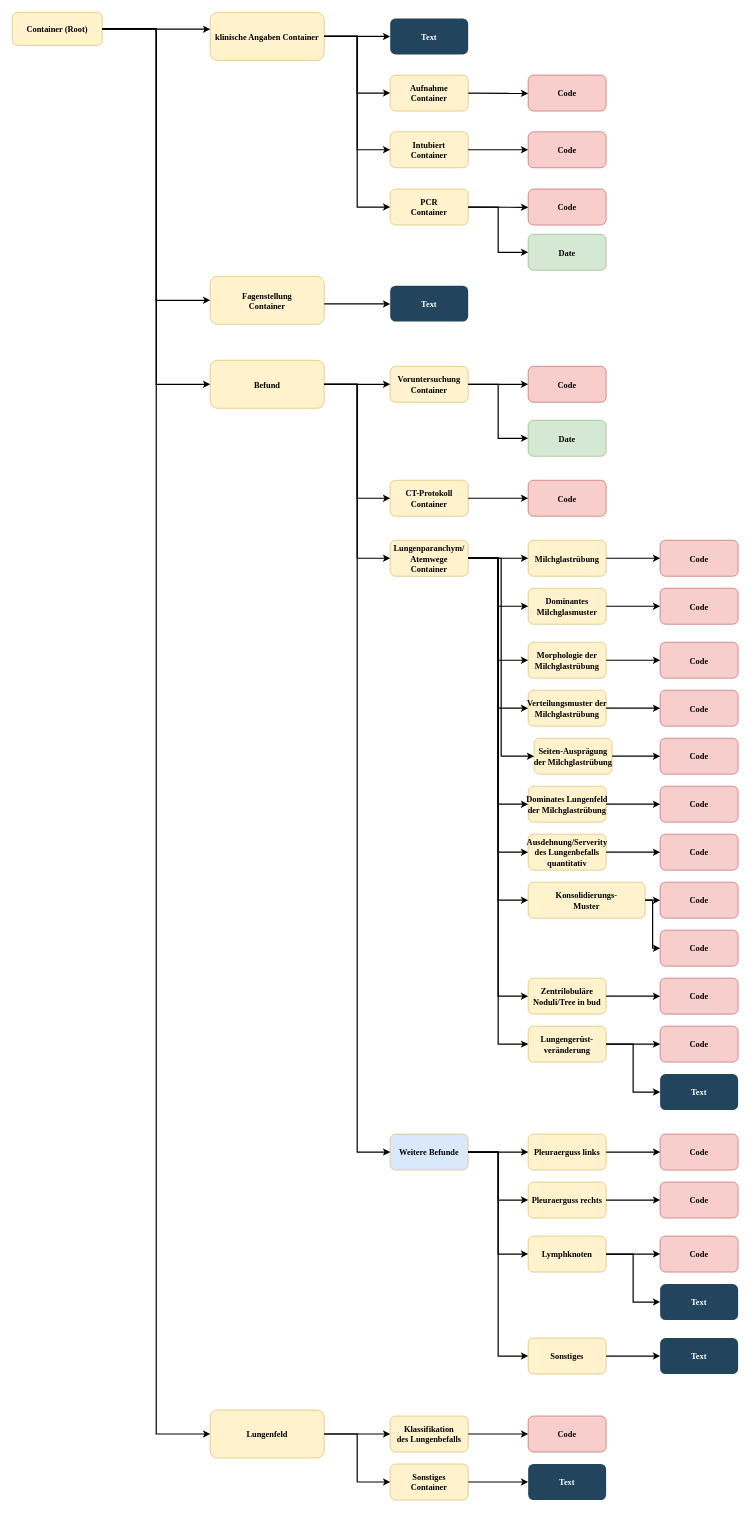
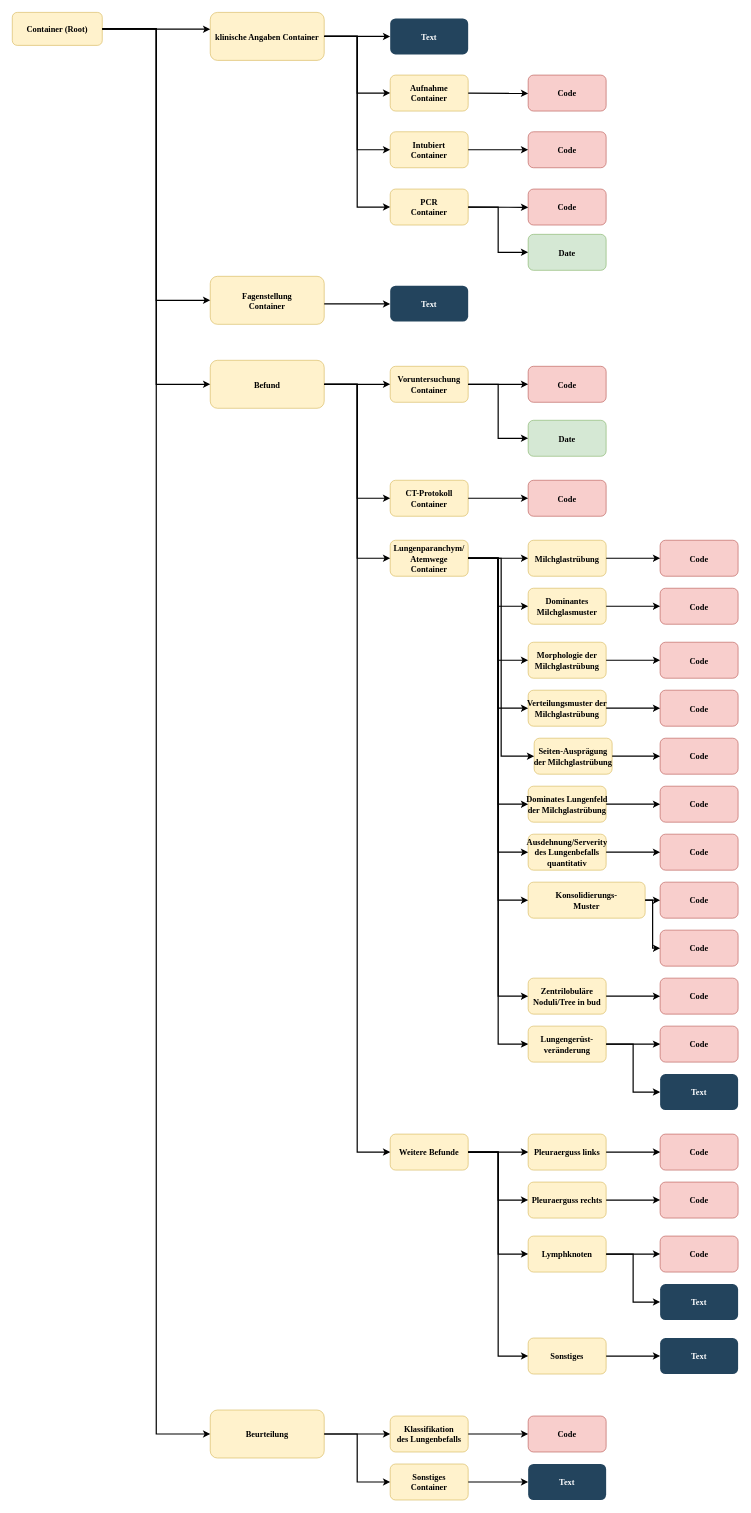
node "Weitere Befunde": fillcolor #dae8fc -> #fff2cc
node "Lungenfeld": label "Lungenfeld" -> "Beurteilung"
